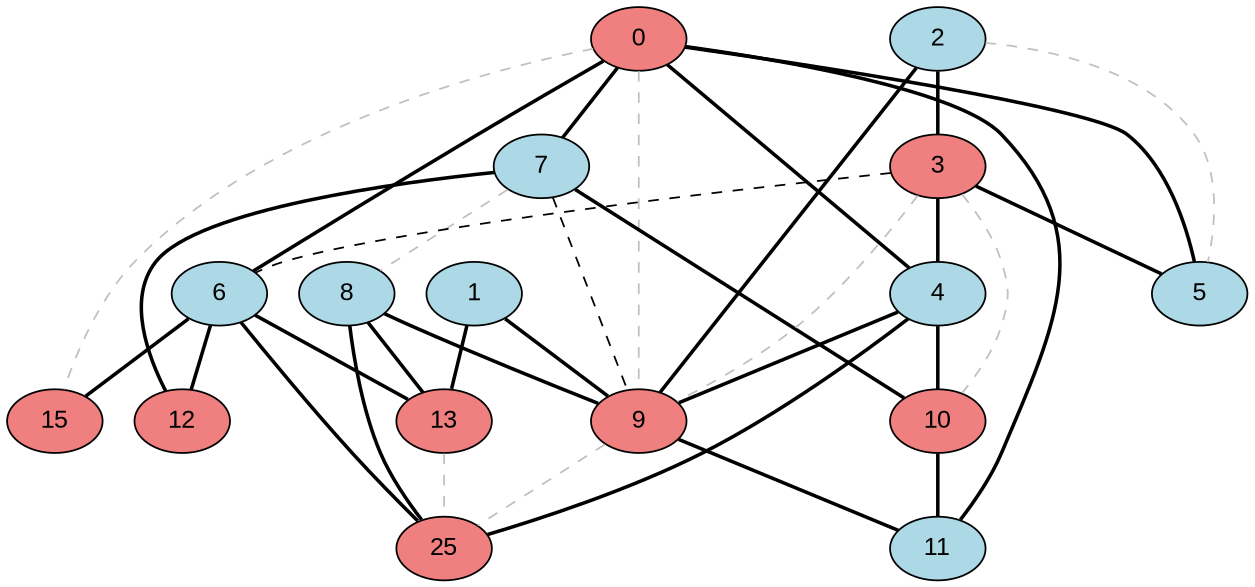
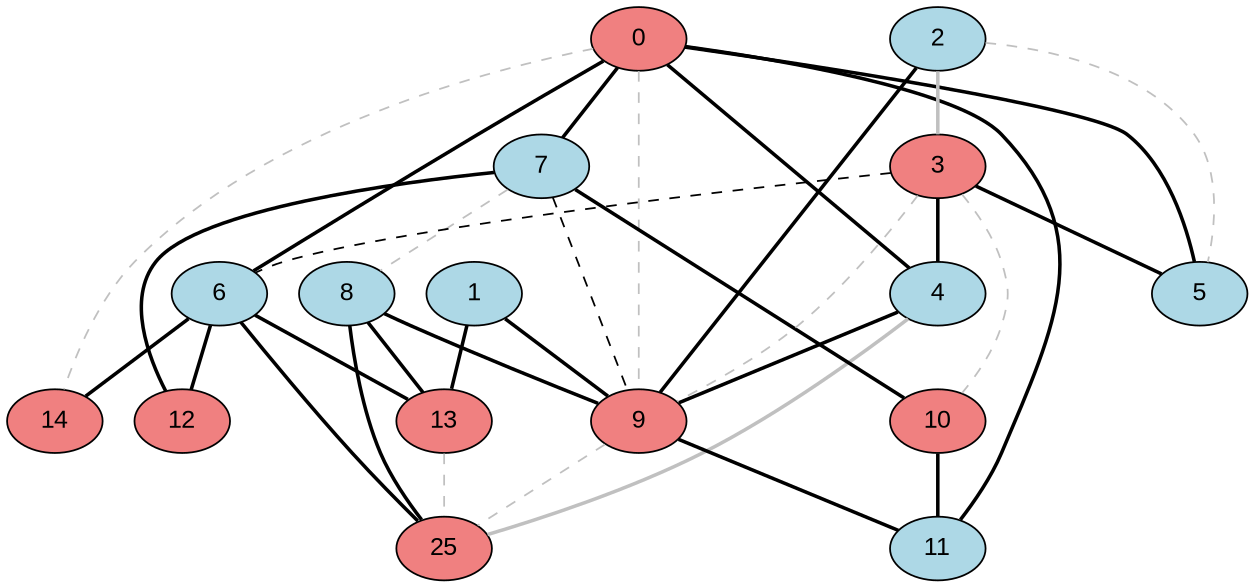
edge "2" -- "3": color black -> gray
edge "4" -- "10": removed
node "15": label "15" -> "14"
edge "4" -- "25": color black -> gray
